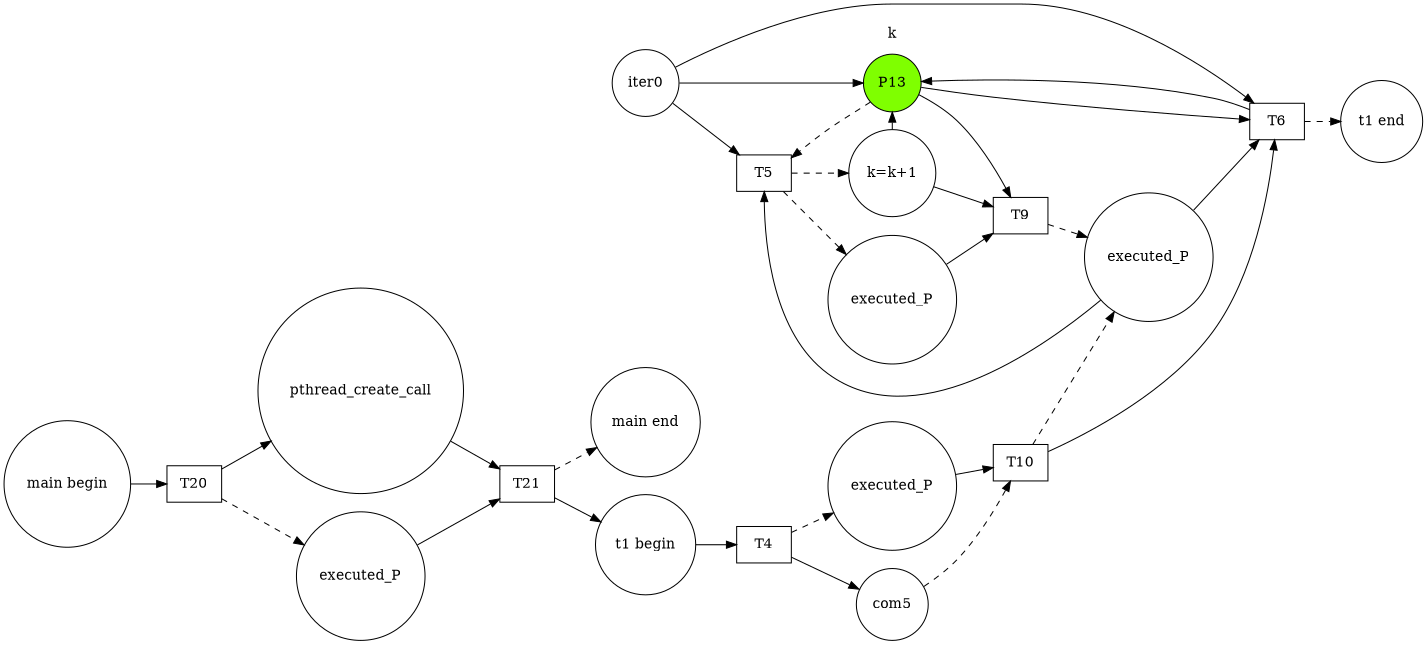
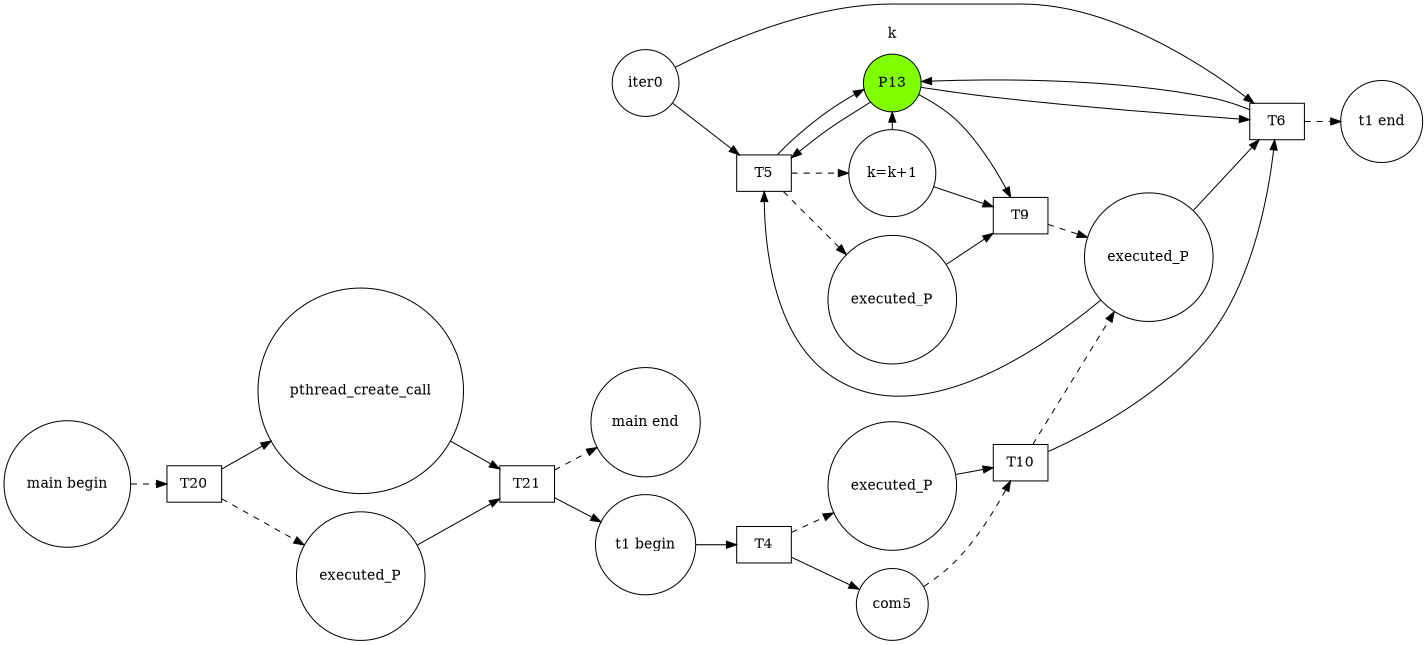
edge "iter0" -> "P13": now "T5" -> "P13"
edge "P13" -> "T5": style dashed -> solid
edge "main begin" -> "T20": style solid -> dashed
